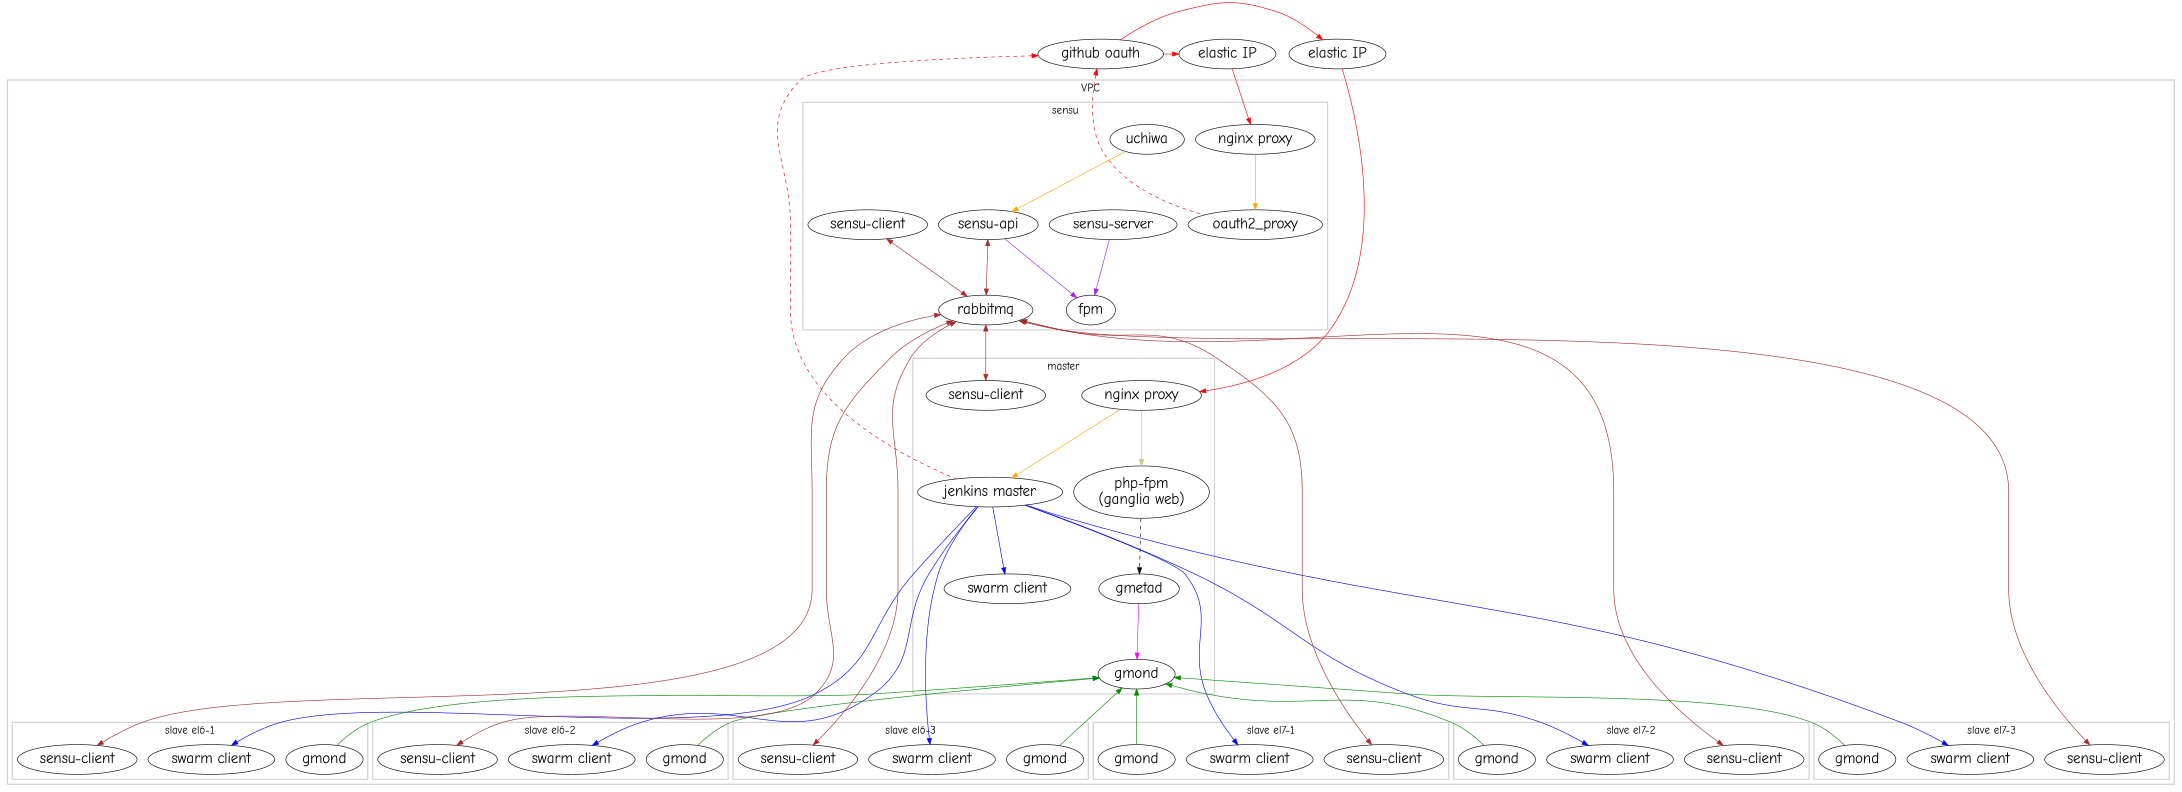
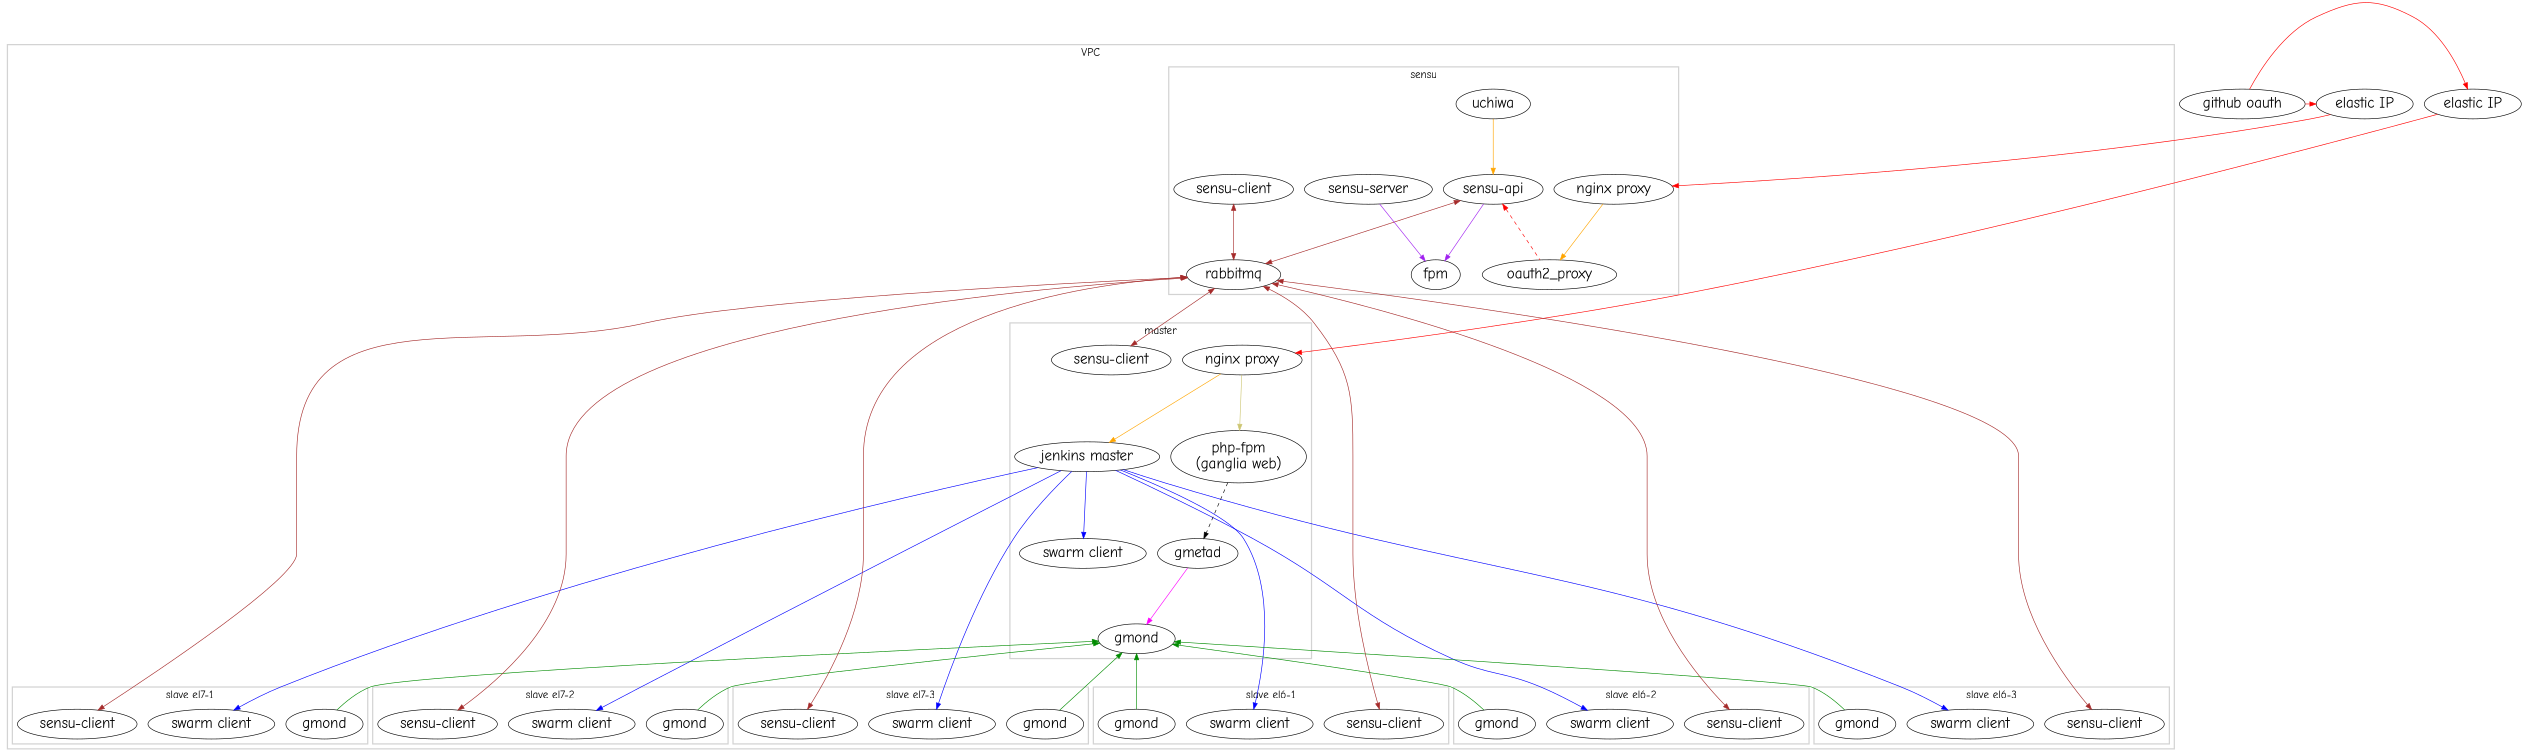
edge "oauth2_proxy" -> "github oauth": now "oauth2_proxy" -> "sensu-api"
edge "jenkins master" -> "github oauth": removed
